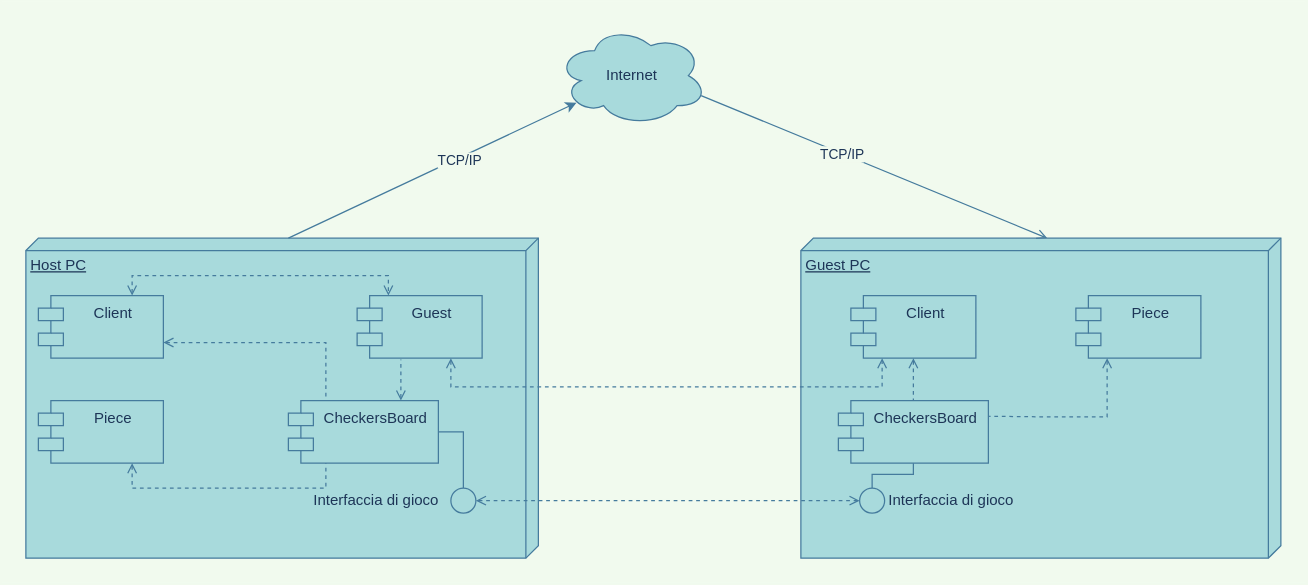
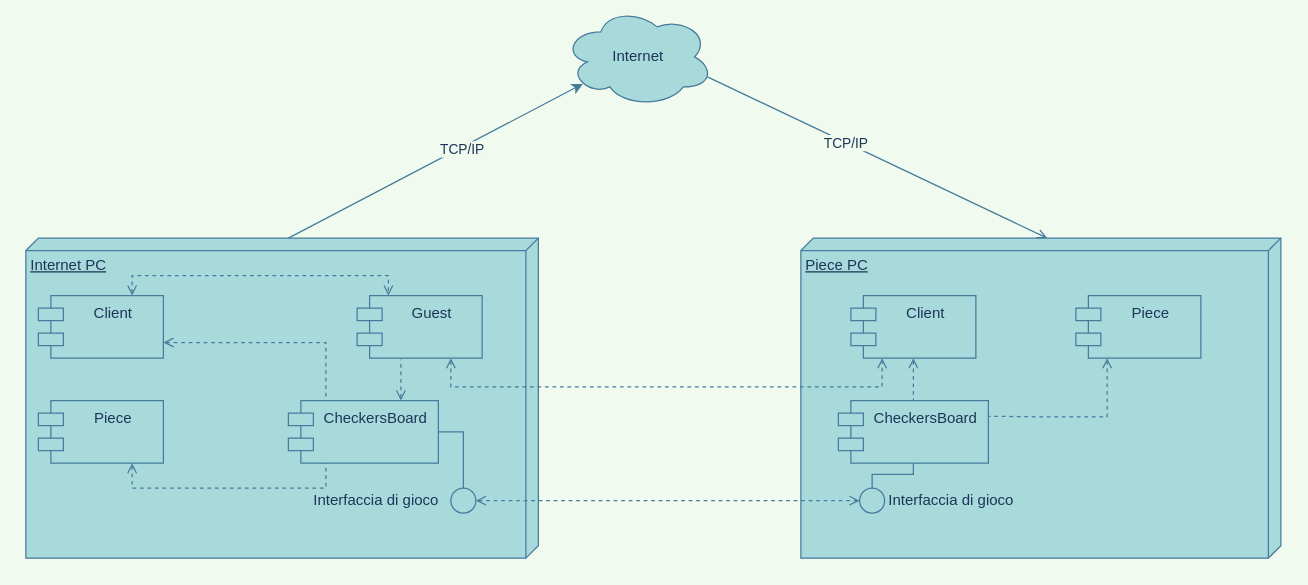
node "Internet": moved (632, 76) -> (638, 57)
node "Host PC": label "Host PC" -> "Internet PC"
node "Guest PC": label "Guest PC" -> "Piece PC"
